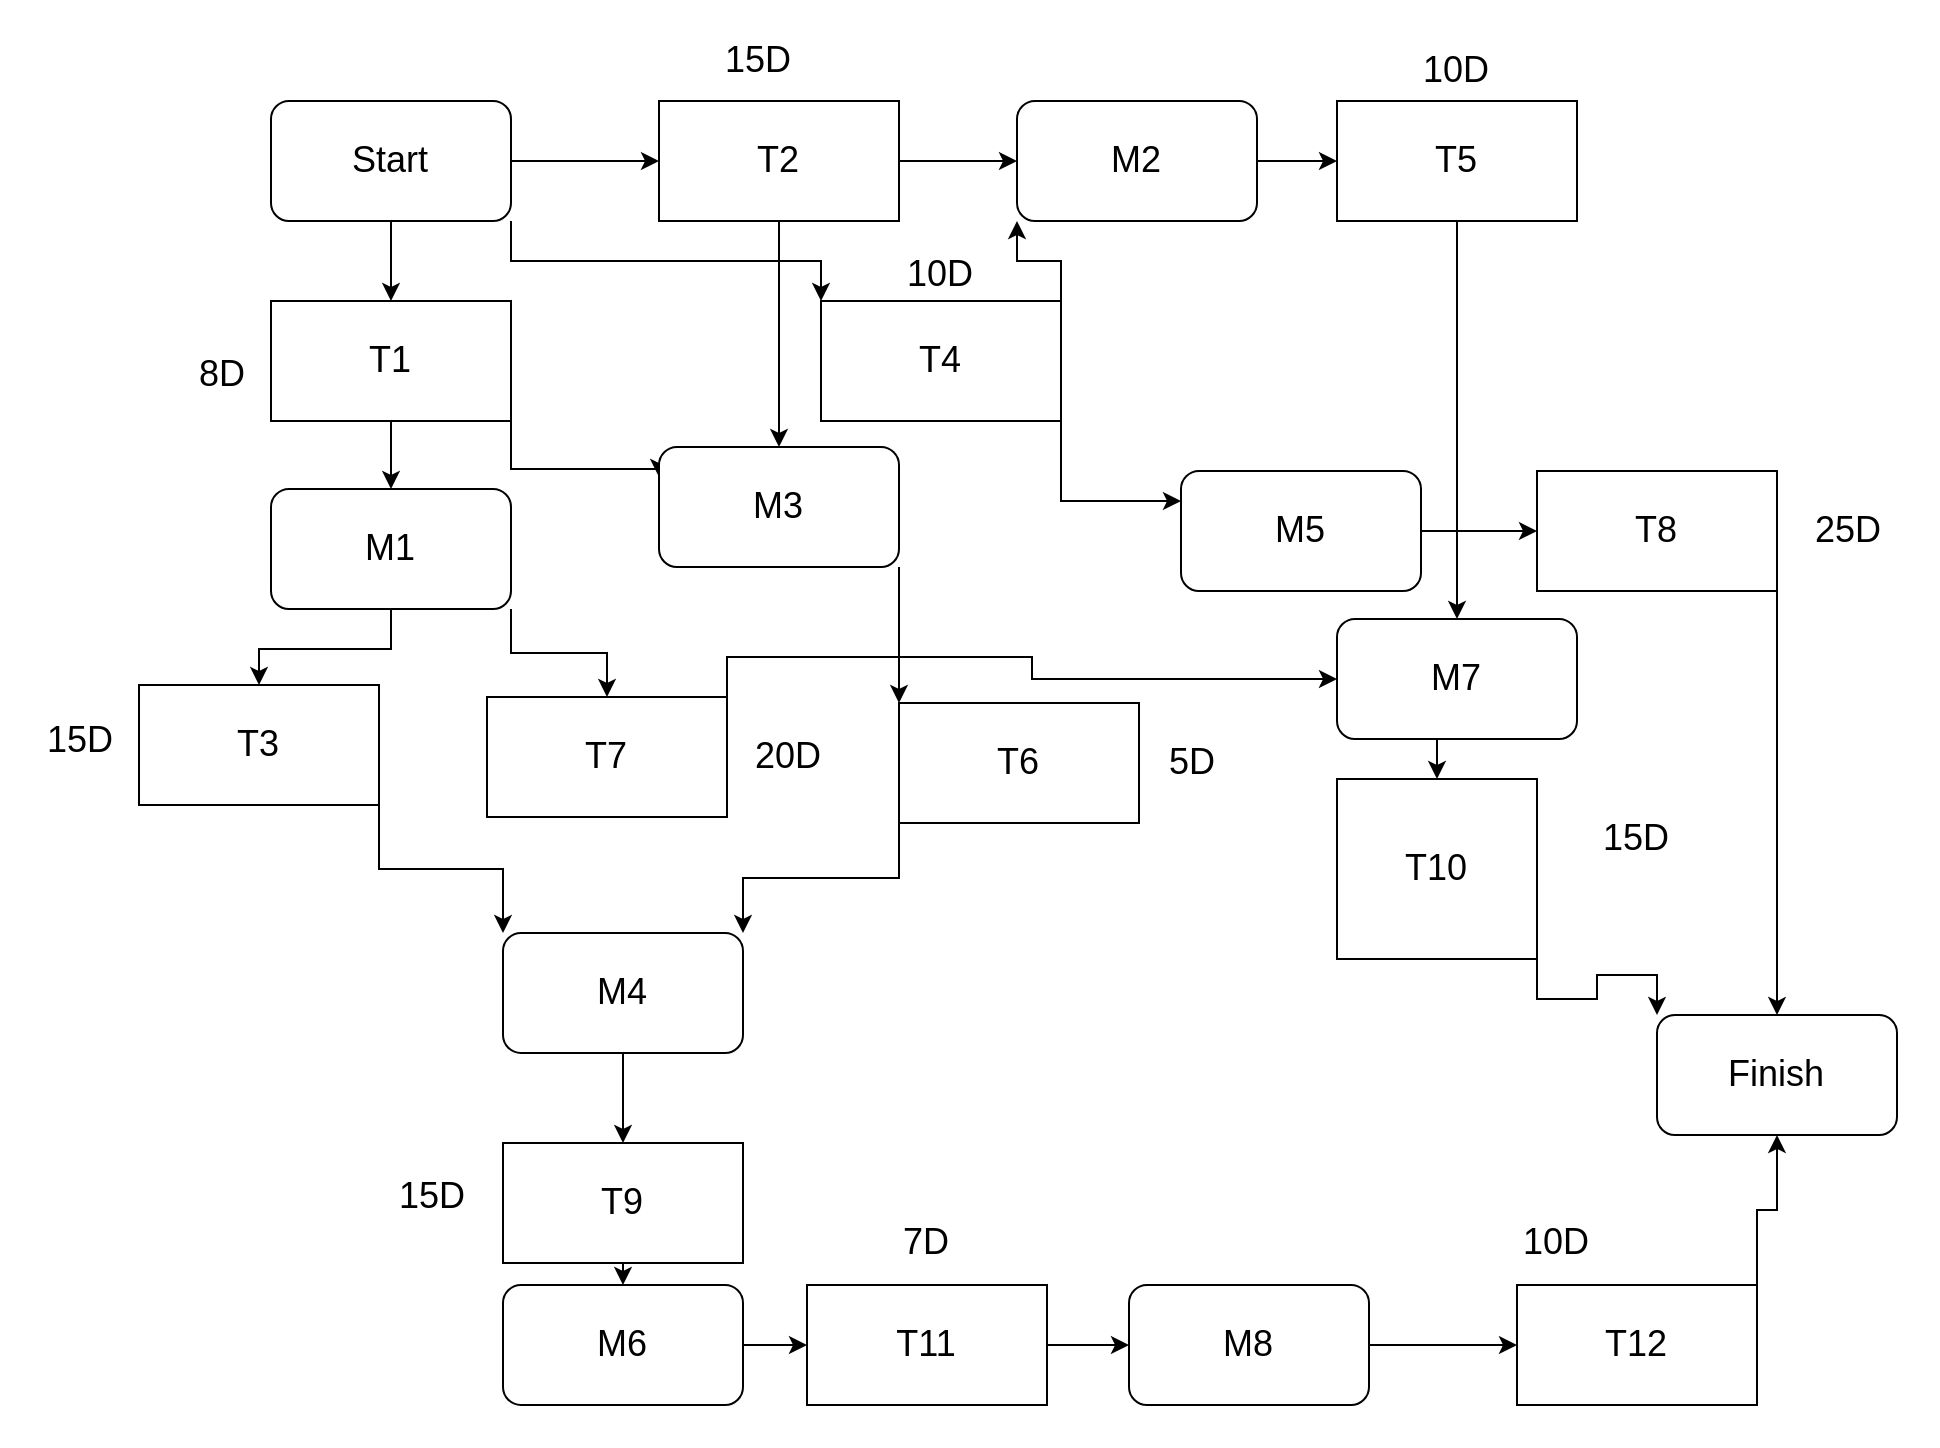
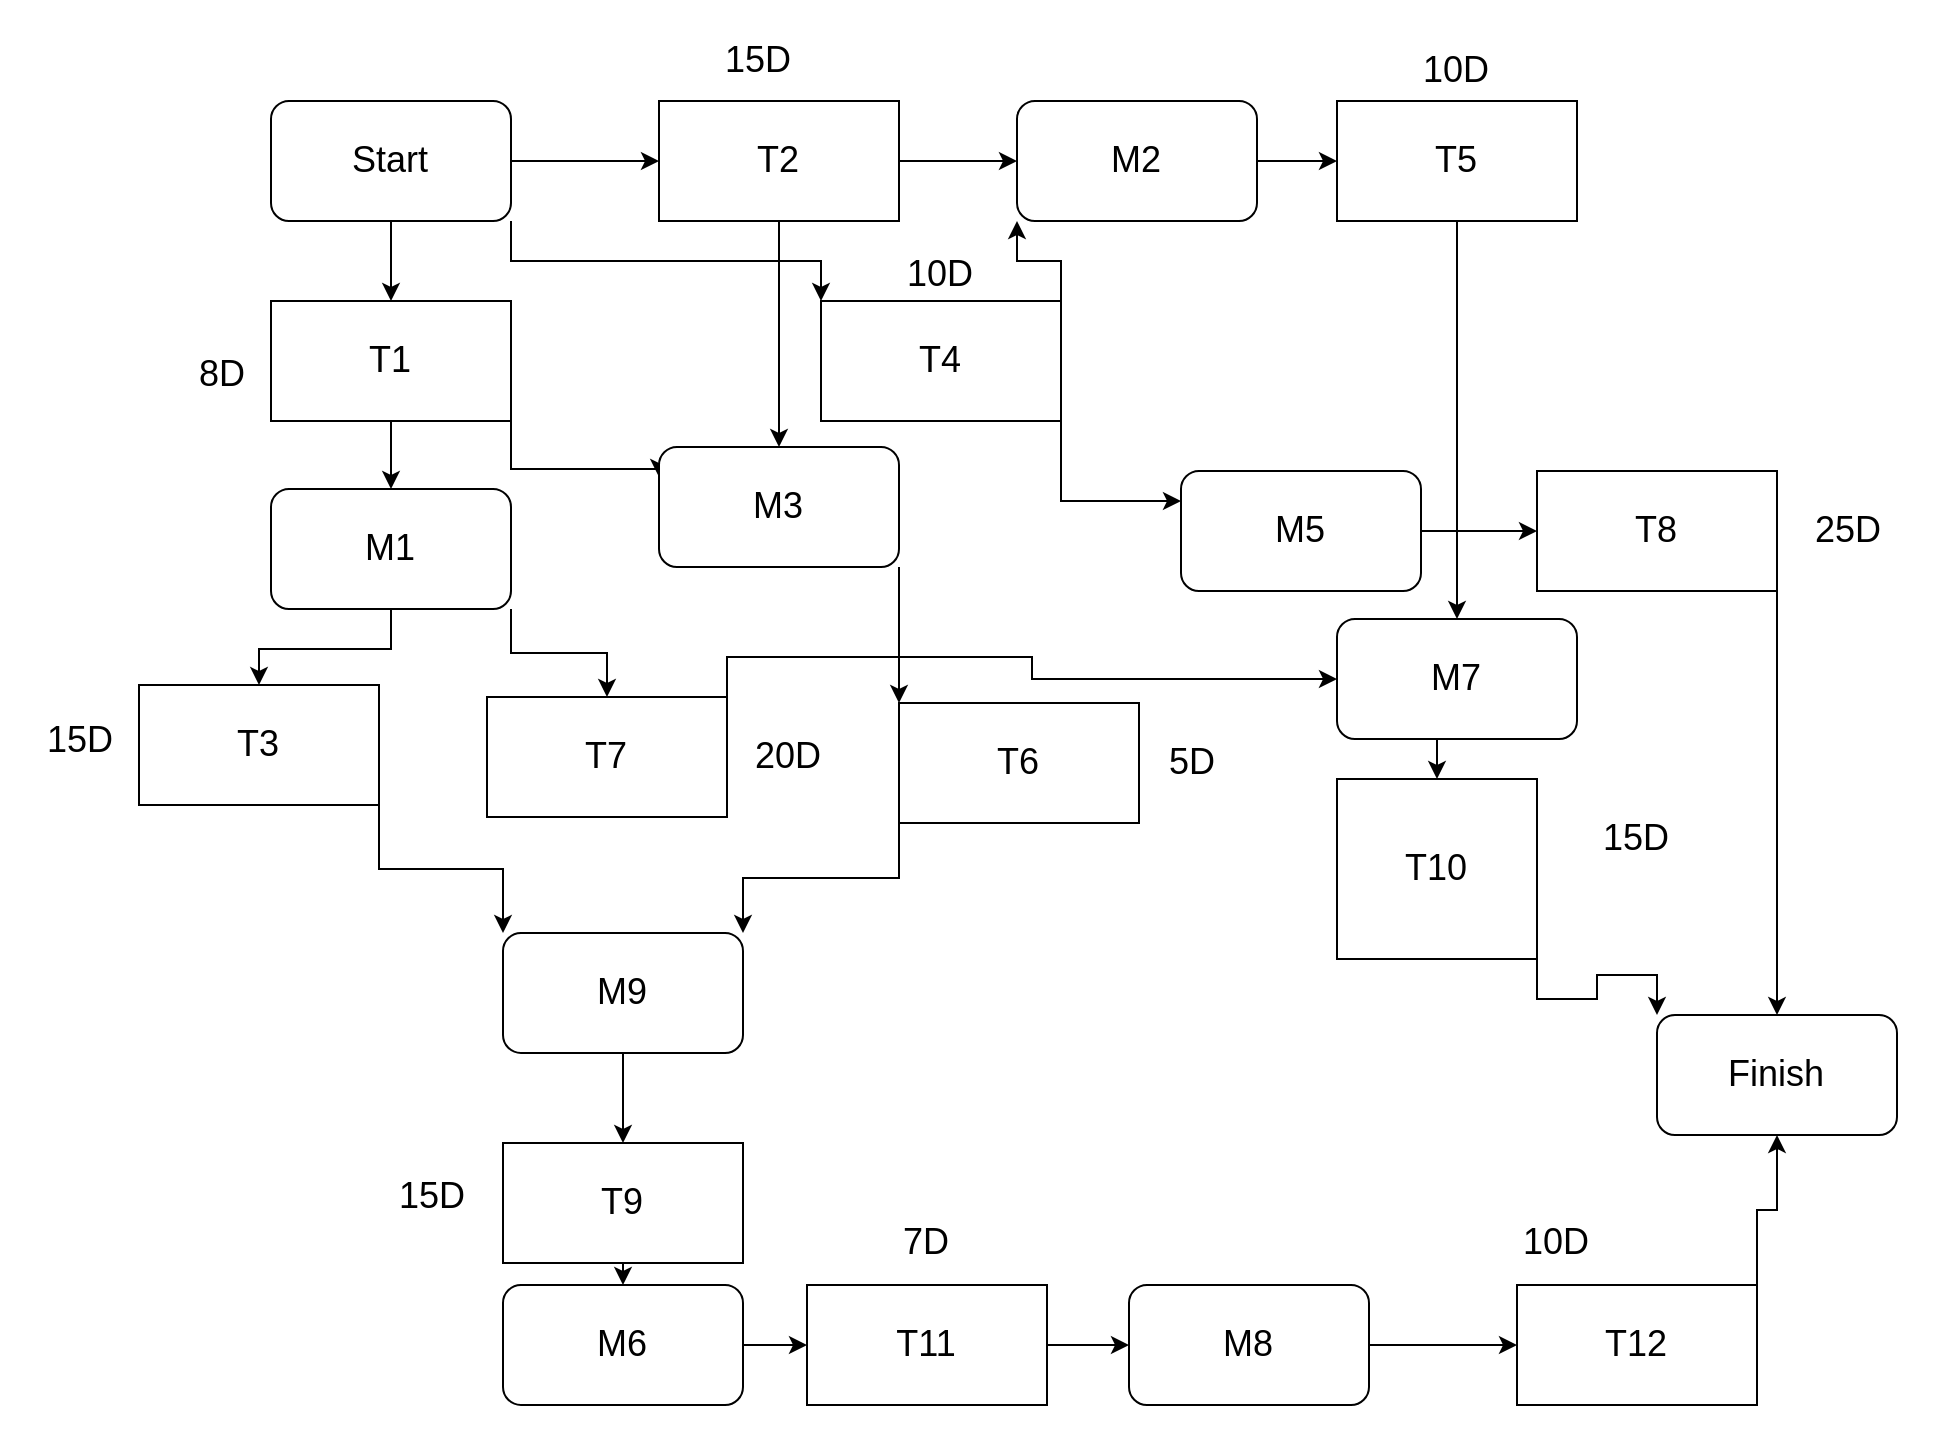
node "M4": label "M4" -> "M9"
